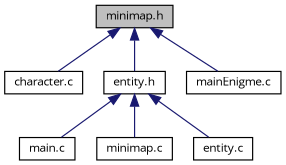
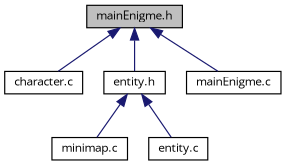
node "minimap.h": label "minimap.h" -> "mainEnigme.h"
node "main.c": removed
